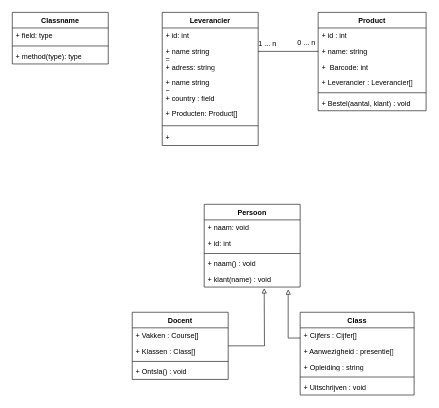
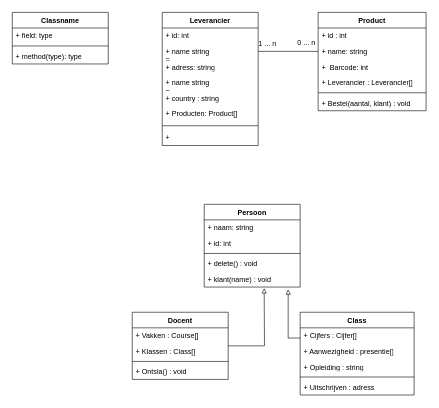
node "+ country : field": label "+ country : field" -> "+ country : string"
node "+ naam: void": label "+ naam: void" -> "+ naam: string"
node "+ naam() : void": label "+ naam() : void" -> "+ delete() : void"
node "+ Uitschrijven : void": label "+ Uitschrijven : void" -> "+ Uitschrijven : adress"
